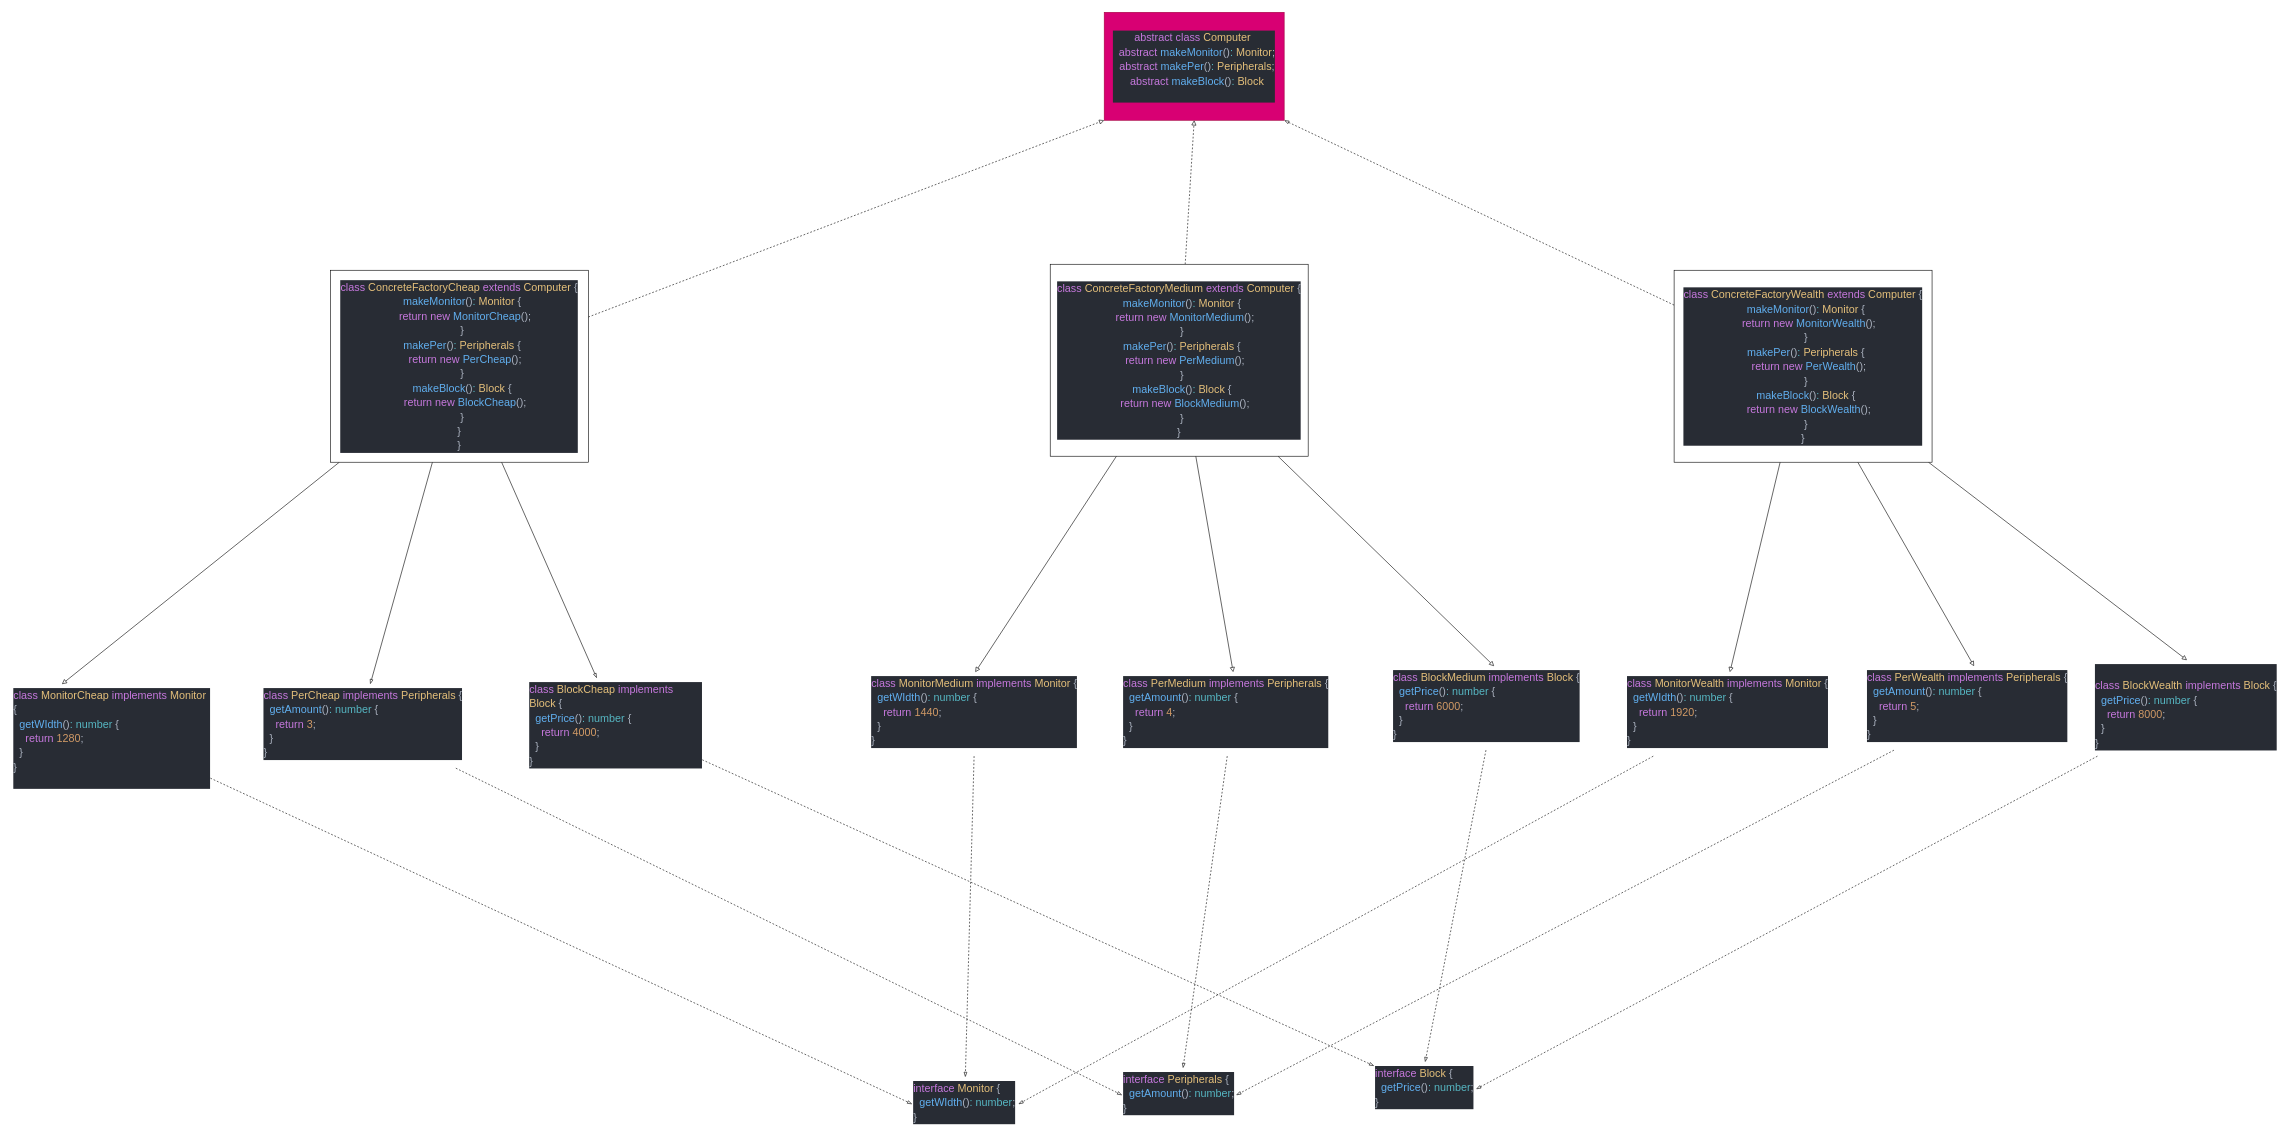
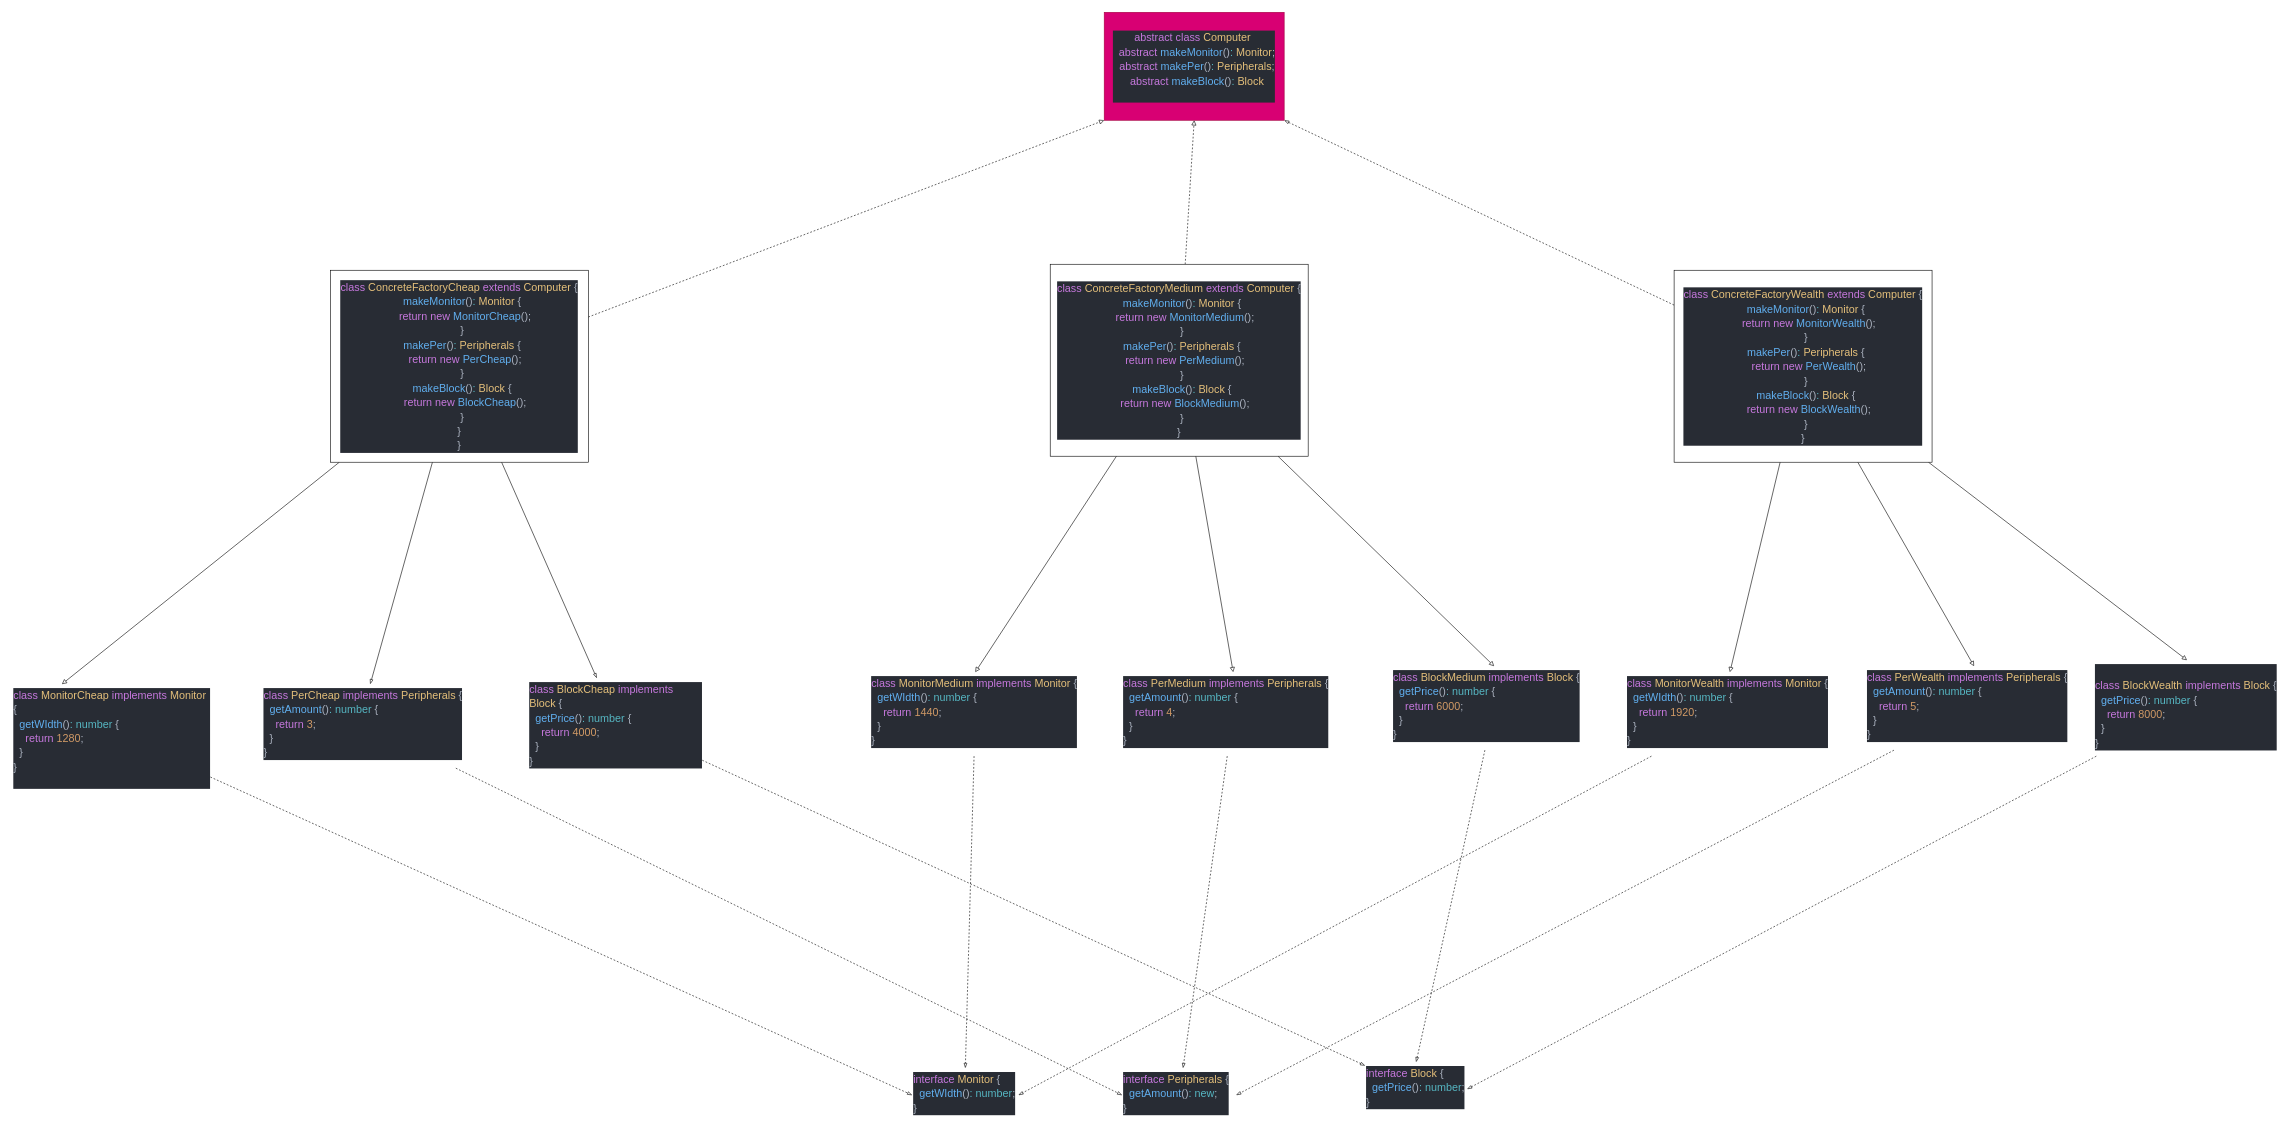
node "interface Block { getPrice(): number; }": moved (1425, 1089) -> (1416, 1089)
node "interface Monitor { getWIdth(): number; }": moved (965, 1104) -> (965, 1095)
node "interface Peripherals { getAmount(): number; }": label "interface Peripherals { getAmount(): number; }" -> "interface Peripherals { getAmount(): new; }"
